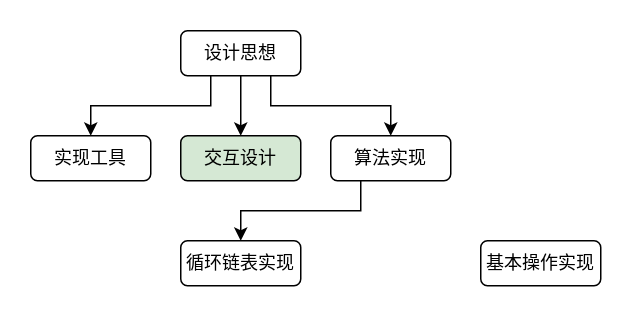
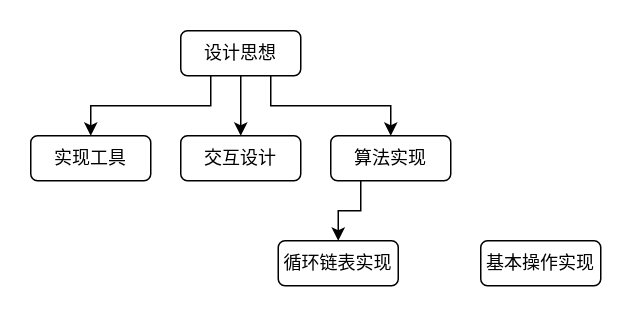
node "交互设计": fillcolor #d5e8d4 -> #ffffff
node "循环链表实现": moved (241, 263) -> (338, 263)
